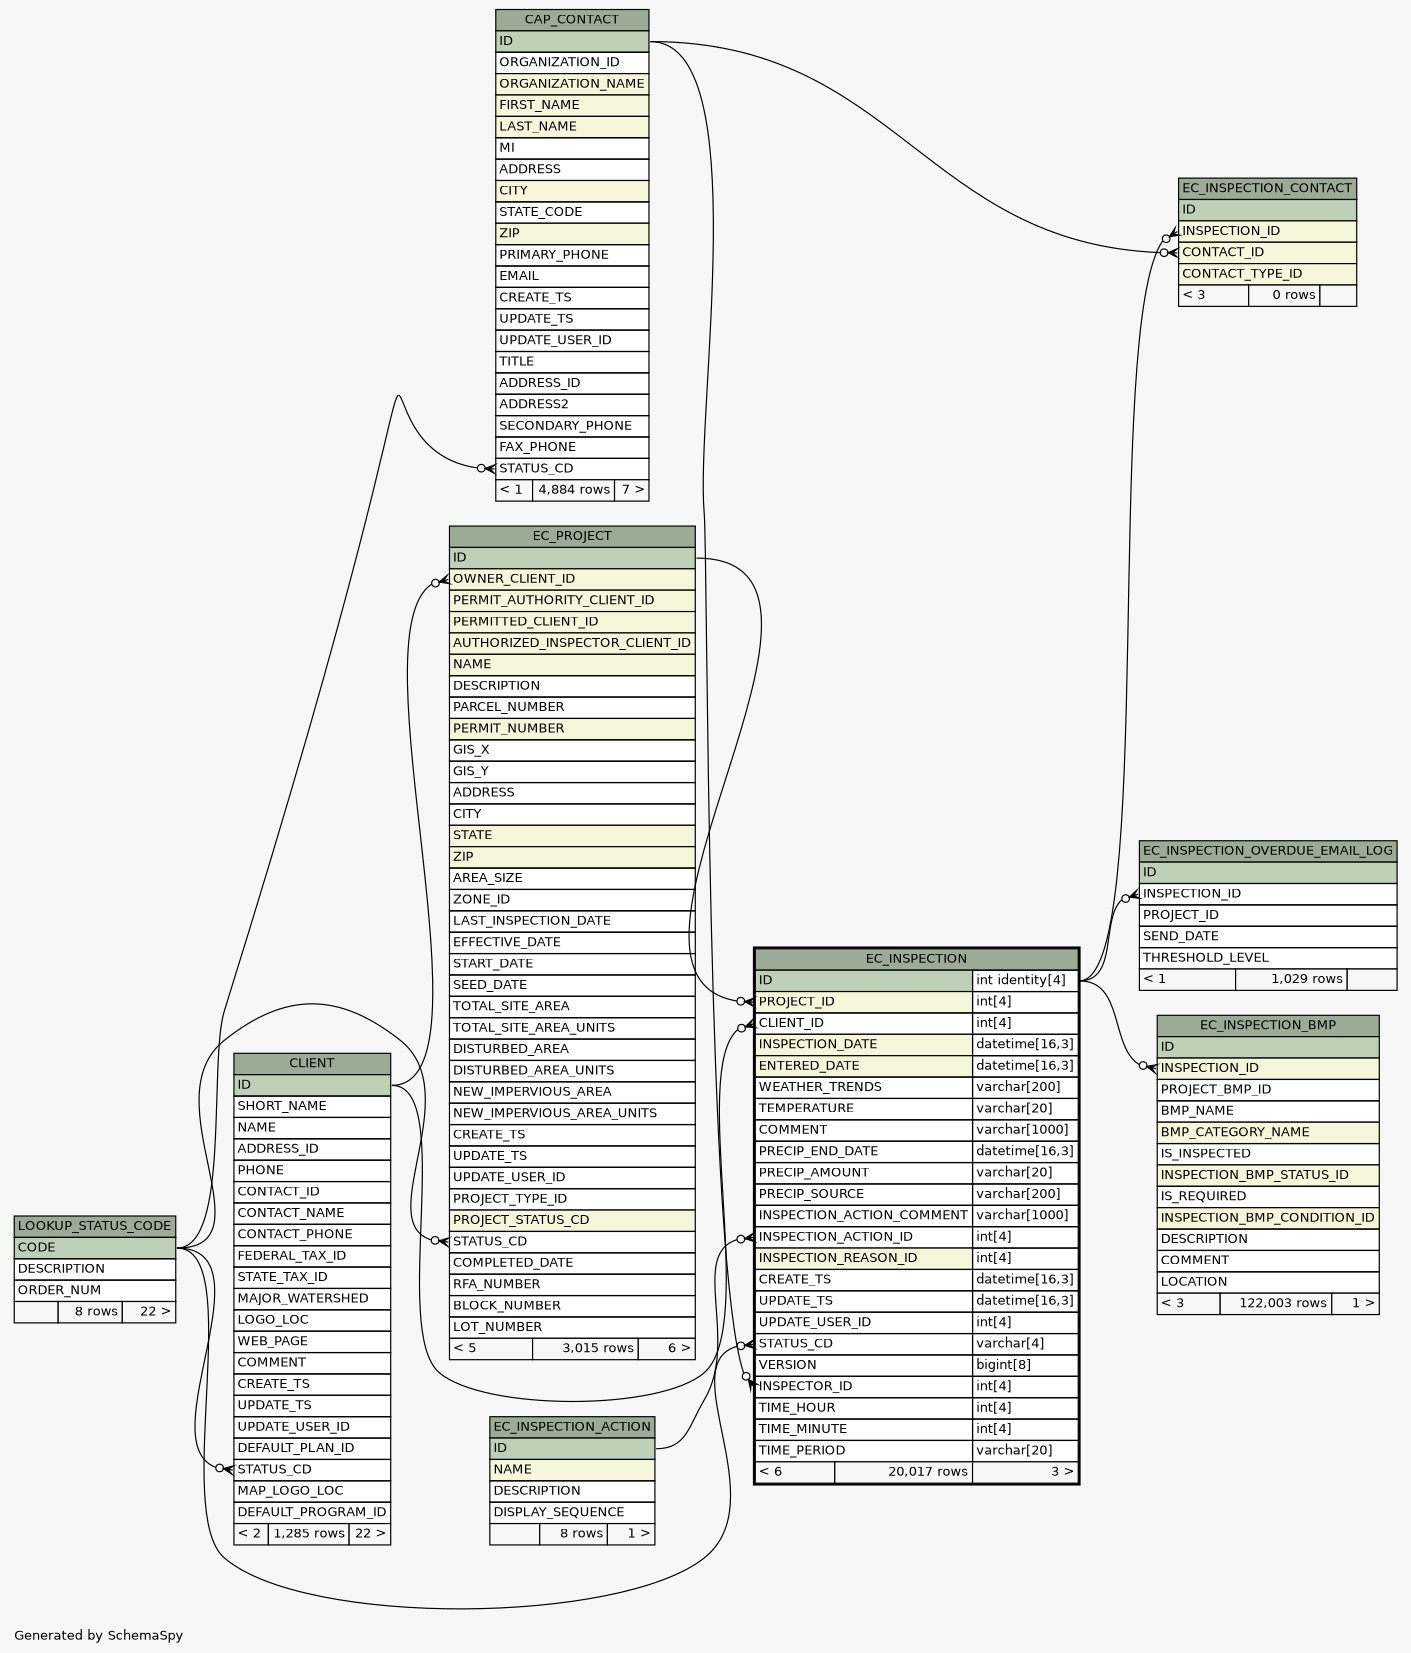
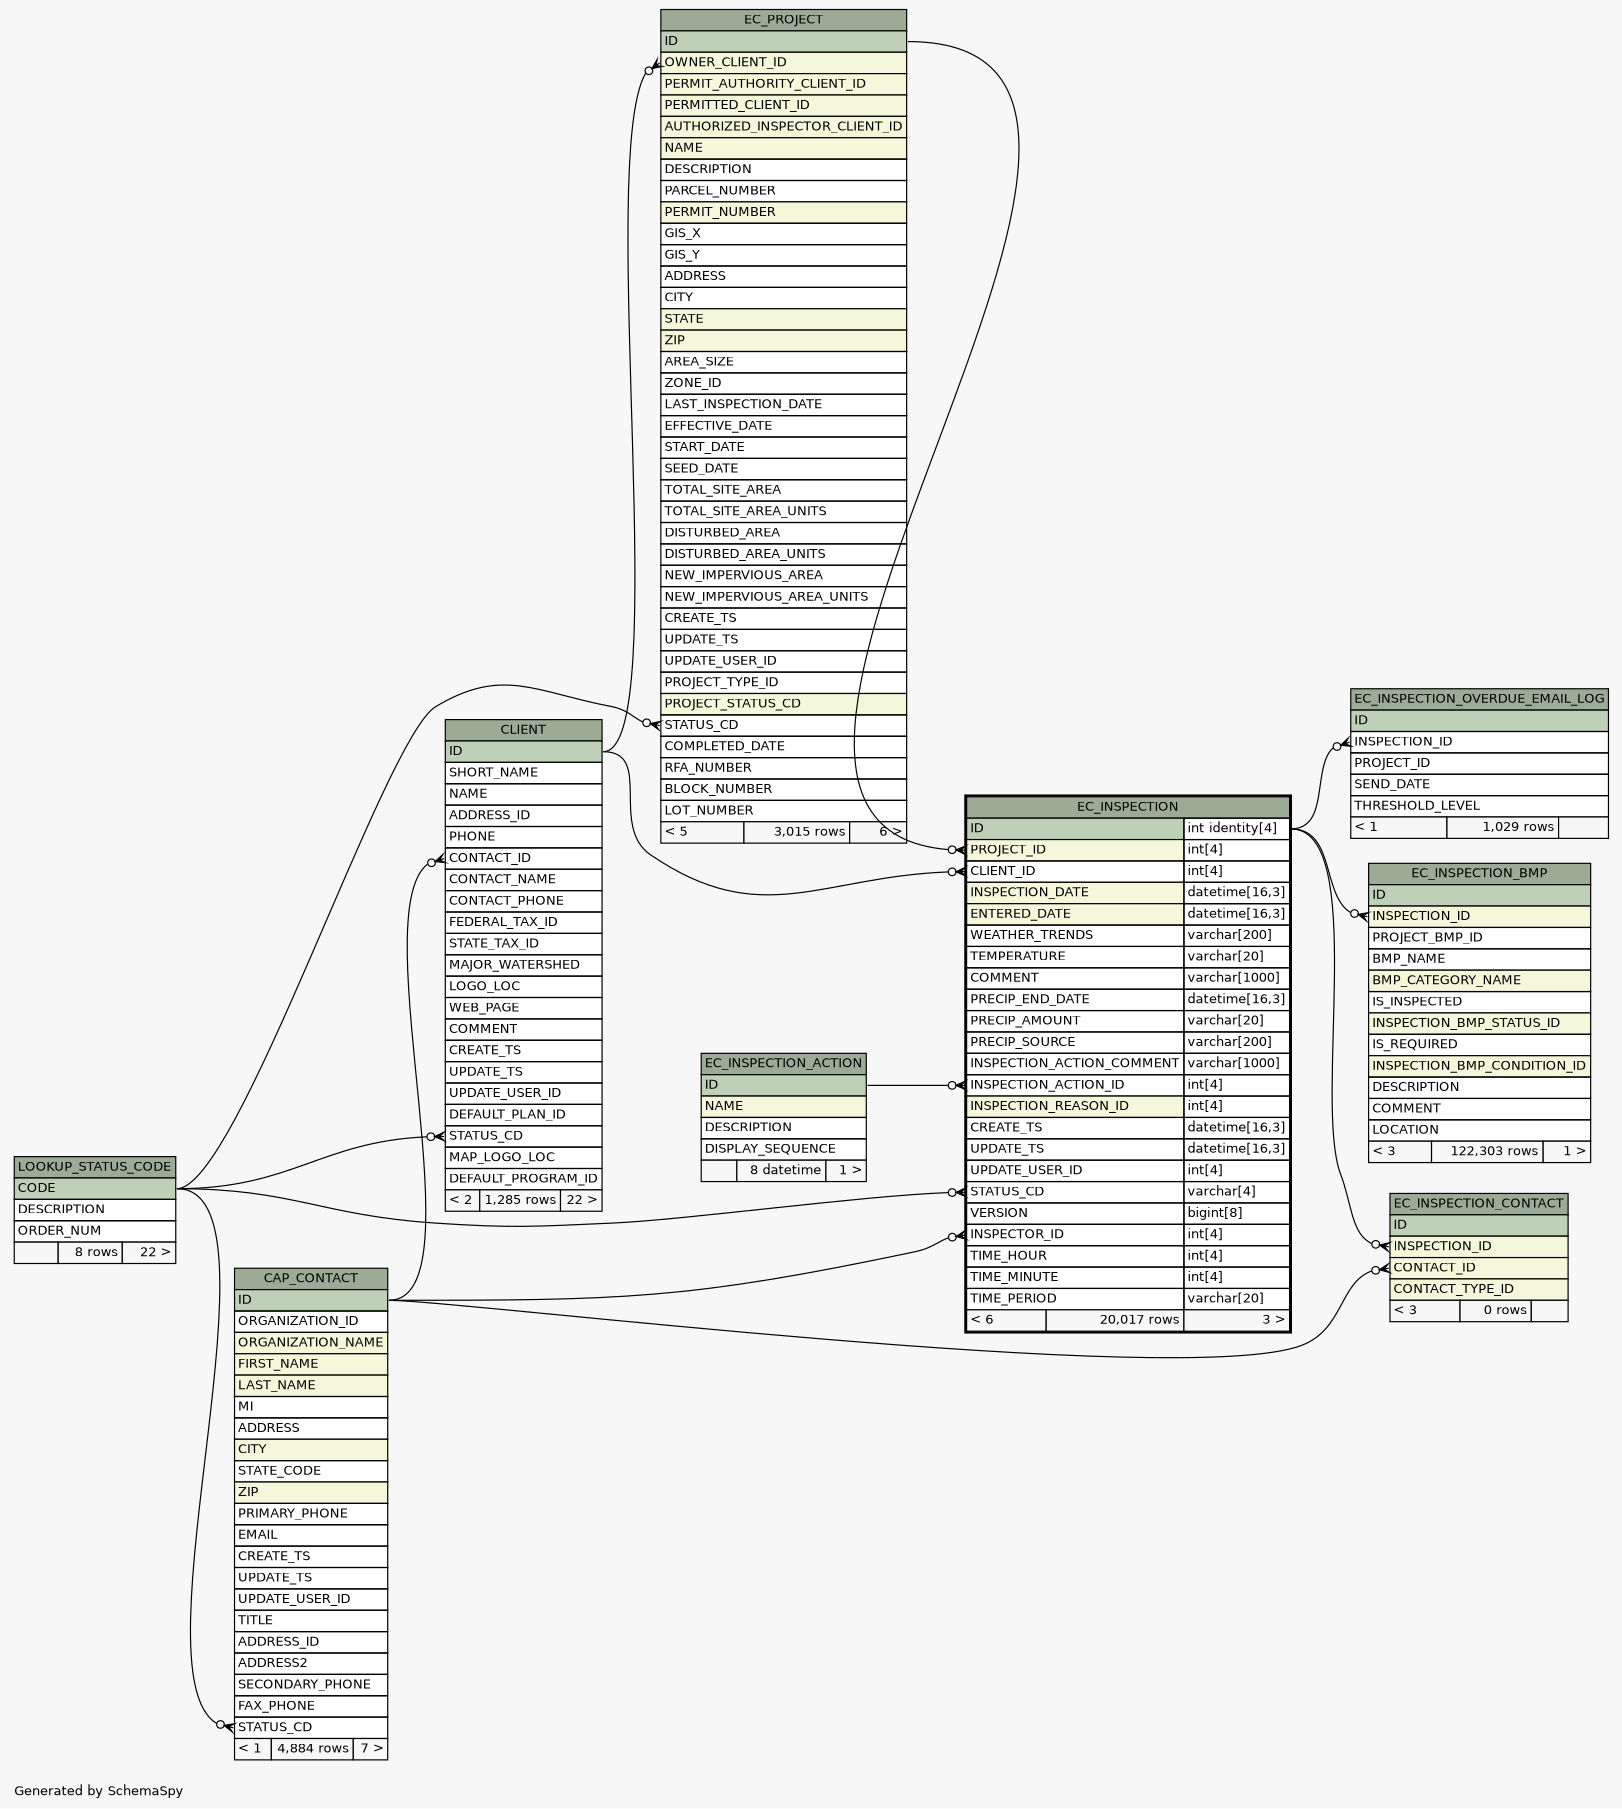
edge "CAP_CONTACT" -> "CLIENT": added
node "EC_INSPECTION_BMP": text "122,003 rows" -> "122,303 rows"
node "EC_INSPECTION_ACTION": text "8 rows" -> "8 datetime"
